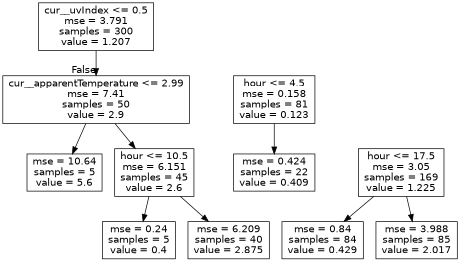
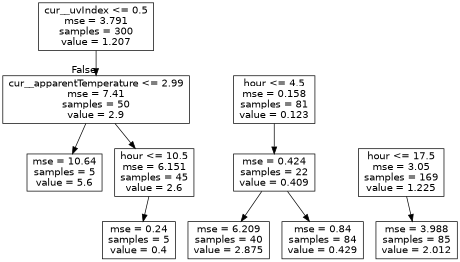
edge "hour <= 10.5 mse = 6.151 samples = 45 value = 2.6" -> "mse = 6.209 samples = 40 value = 2.875": now "mse = 0.424 samples = 22 value = 0.409" -> "mse = 6.209 samples = 40 value = 2.875"
edge "hour <= 17.5 mse = 3.05 samples = 169 value = 1.225" -> "mse = 0.84 samples = 84 value = 0.429": now "mse = 0.424 samples = 22 value = 0.409" -> "mse = 0.84 samples = 84 value = 0.429"
node "mse = 3.988 samples = 85 value = 2.017": label "mse = 3.988 samples = 85 value = 2.017" -> "mse = 3.988 samples = 85 value = 2.012"
